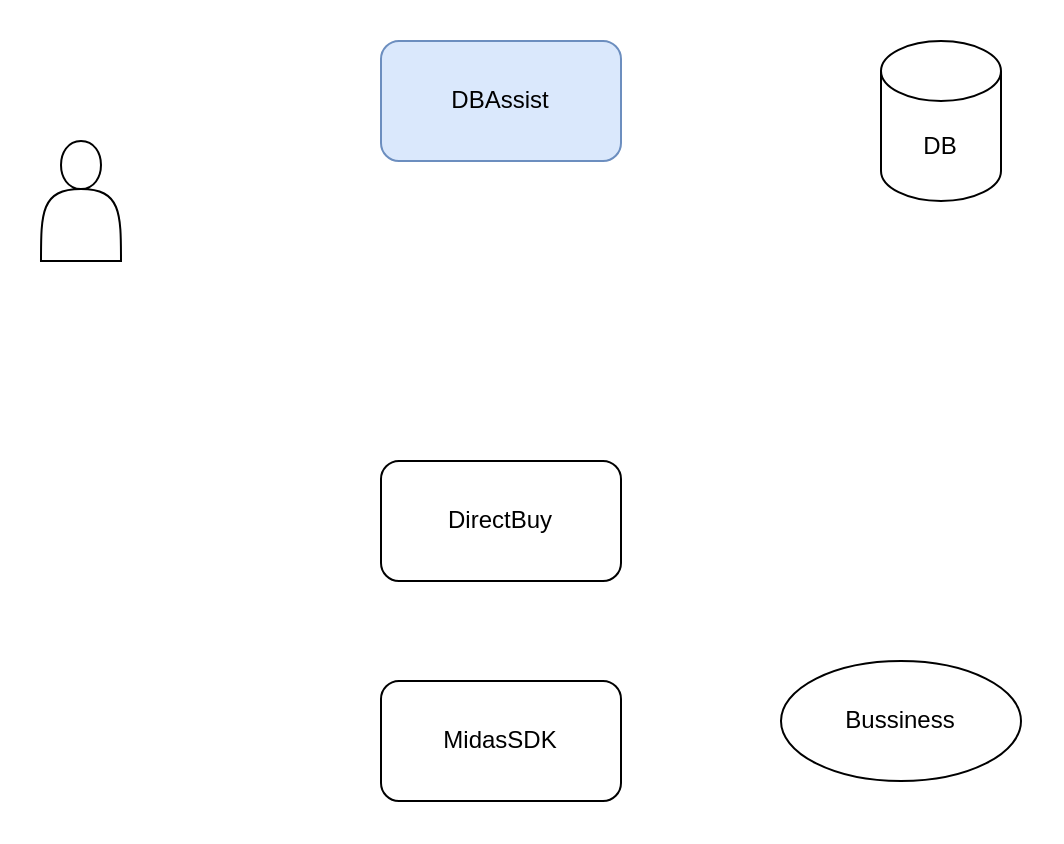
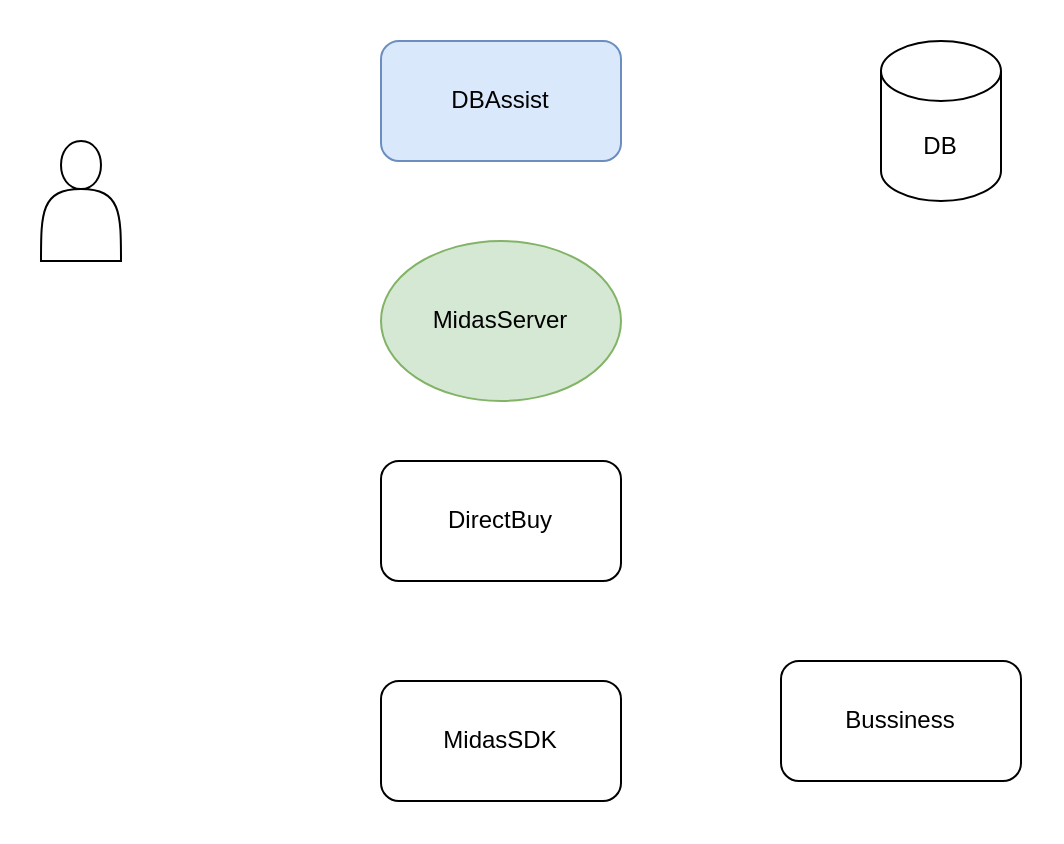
node "MidasServer": added
node "Bussiness": shape ellipse -> rounded rectangle
